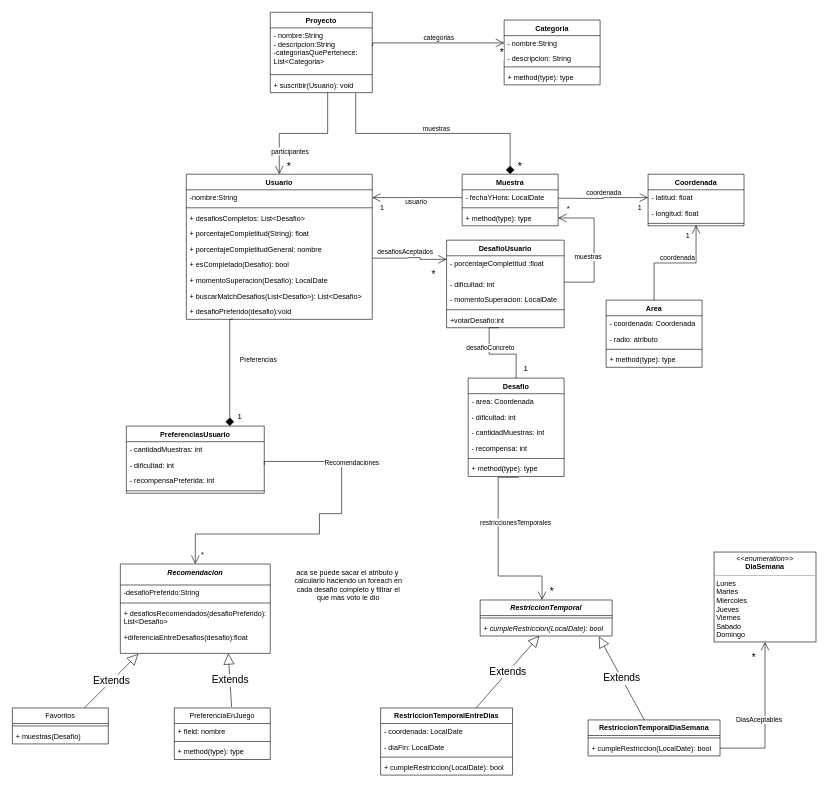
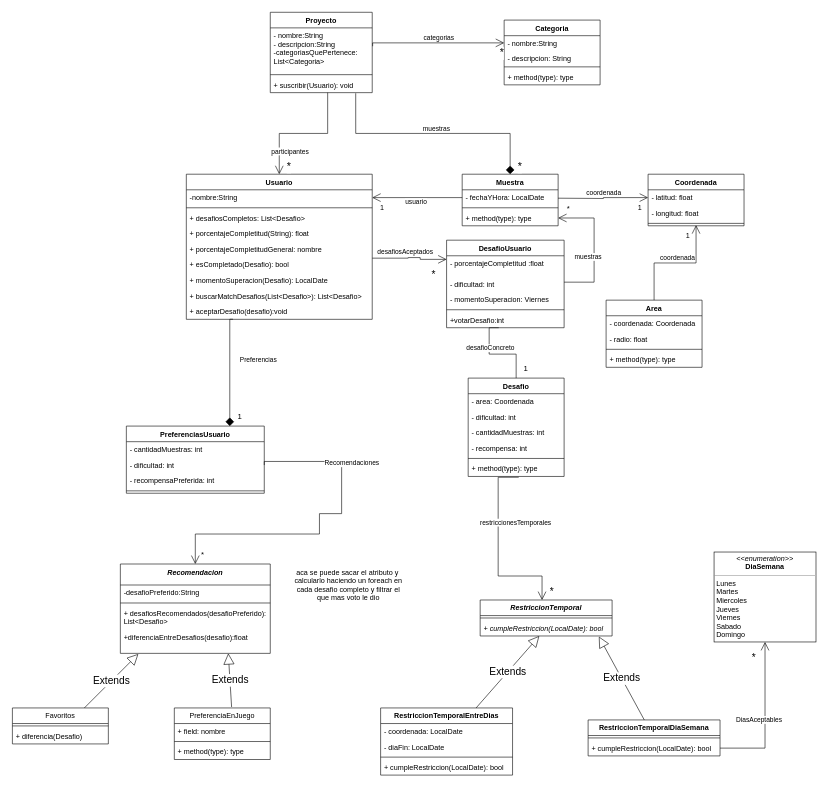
node "- momentoSuperacion: LocalDate": label "- momentoSuperacion: LocalDate" -> "- momentoSuperacion: Viernes"
node "+ desafioPreferido(desafio):void": label "+ desafioPreferido(desafio):void" -> "+ aceptarDesafio(desafio):void"
node "- radio: atributo": label "- radio: atributo" -> "- radio: float"
node "+ muestras(Desafio)": label "+ muestras(Desafio)" -> "+ diferencia(Desafio)"
